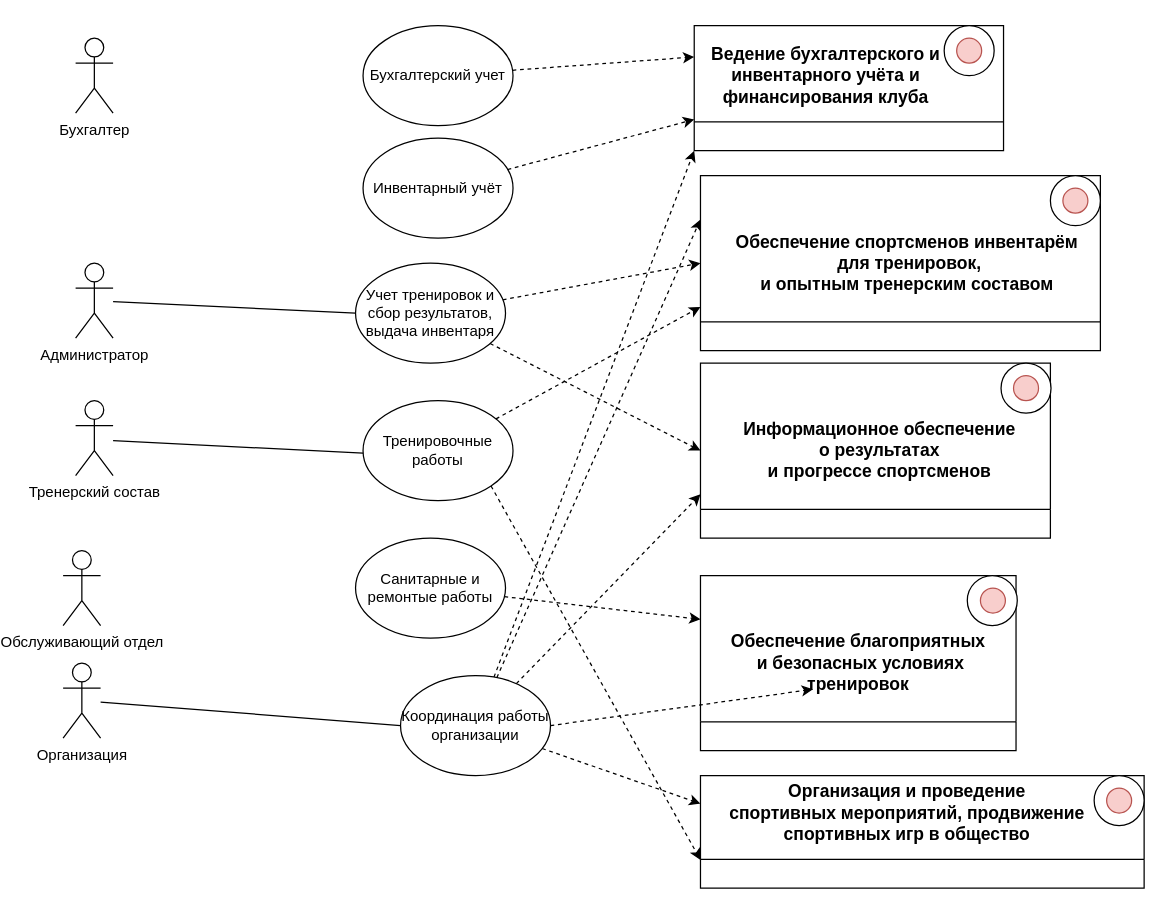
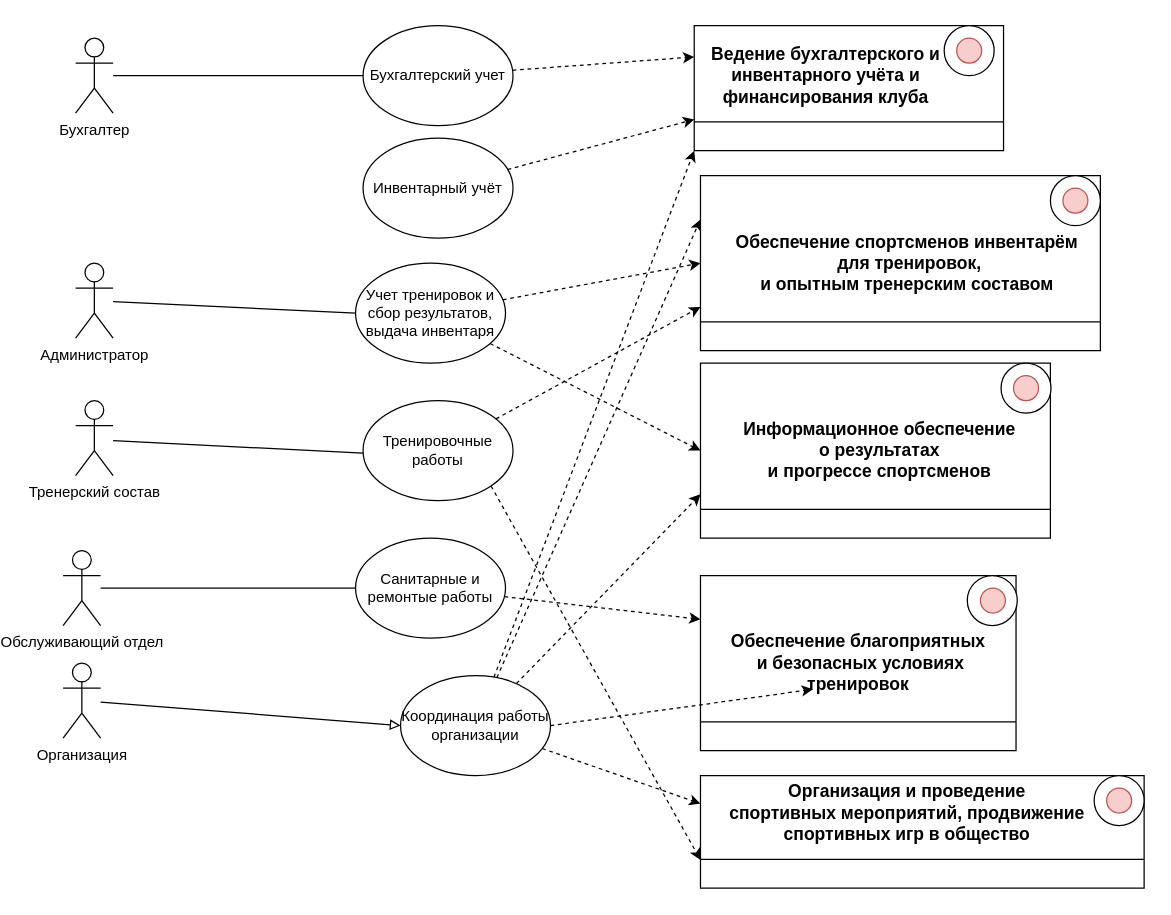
edge "Бухгалтер" -- "Бухгалтерский учет": added
edge "Обслуживающий отдел" -- "Санитарные и ремонтые работы": added
edge "Организация" -- "Координация работы организации": arrowhead none -> block
